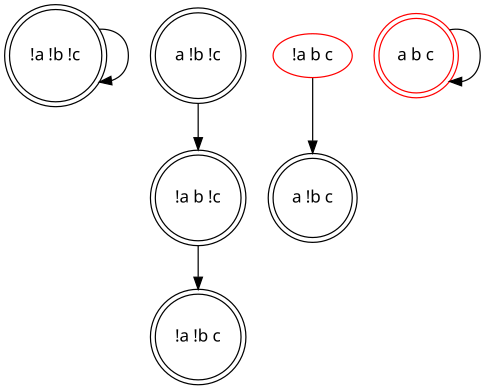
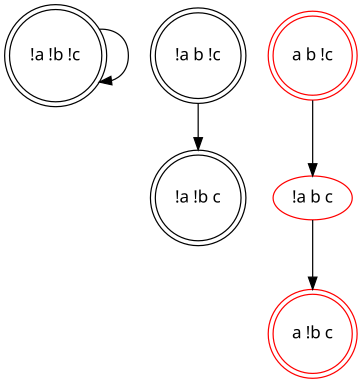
node "a !b !c": removed
node "a b !c": added
node "a b c": removed
node "a !b c": color black -> red
